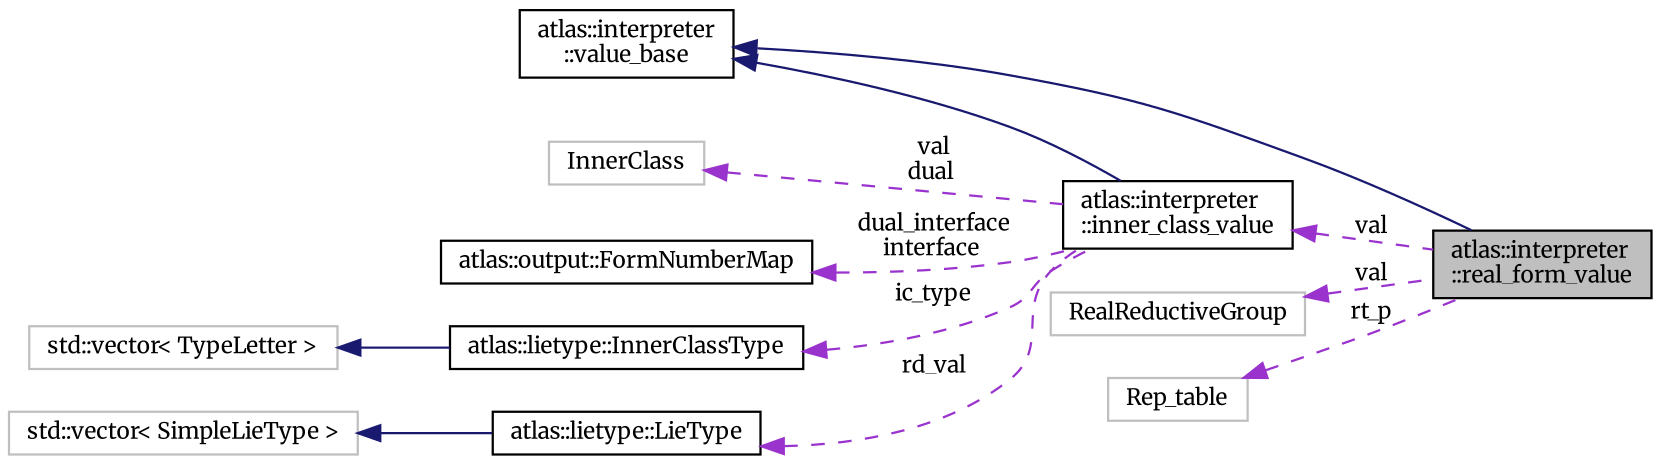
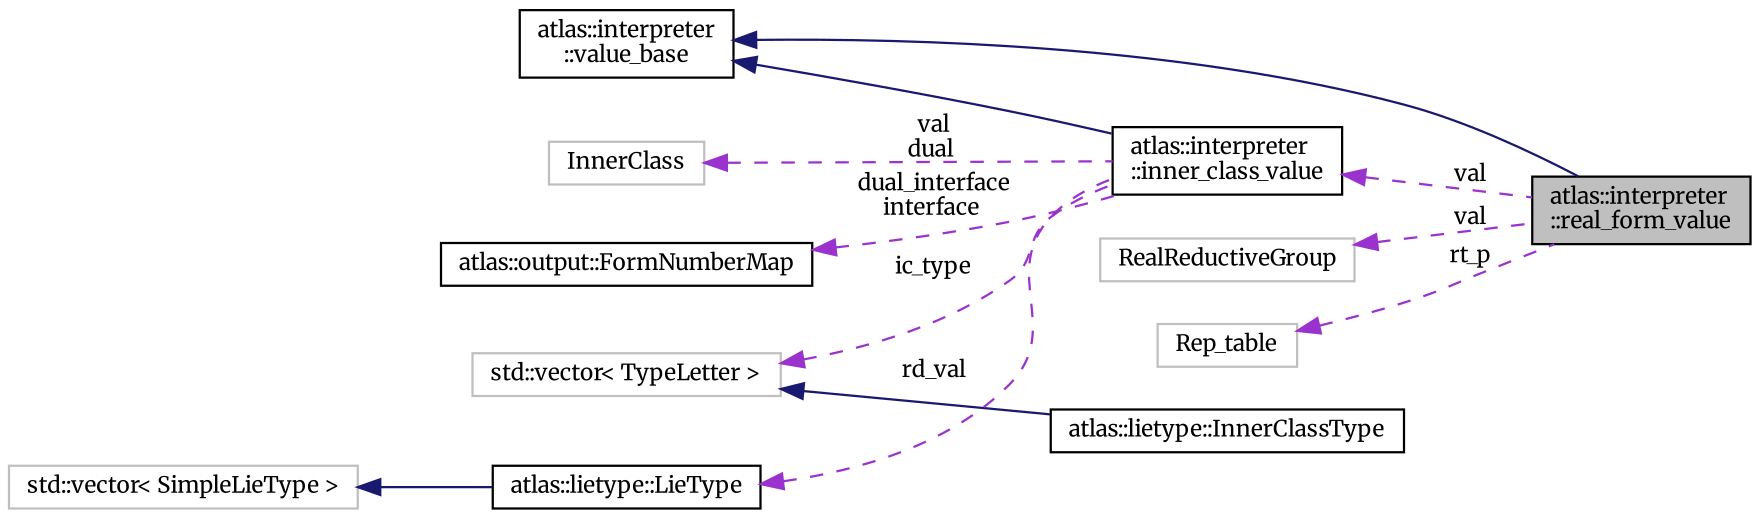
edge "atlas::interpreter ::inner_class_value" -> "atlas::lietype::InnerClassType": now "atlas::interpreter ::inner_class_value" -> "std::vector< TypeLetter >"
